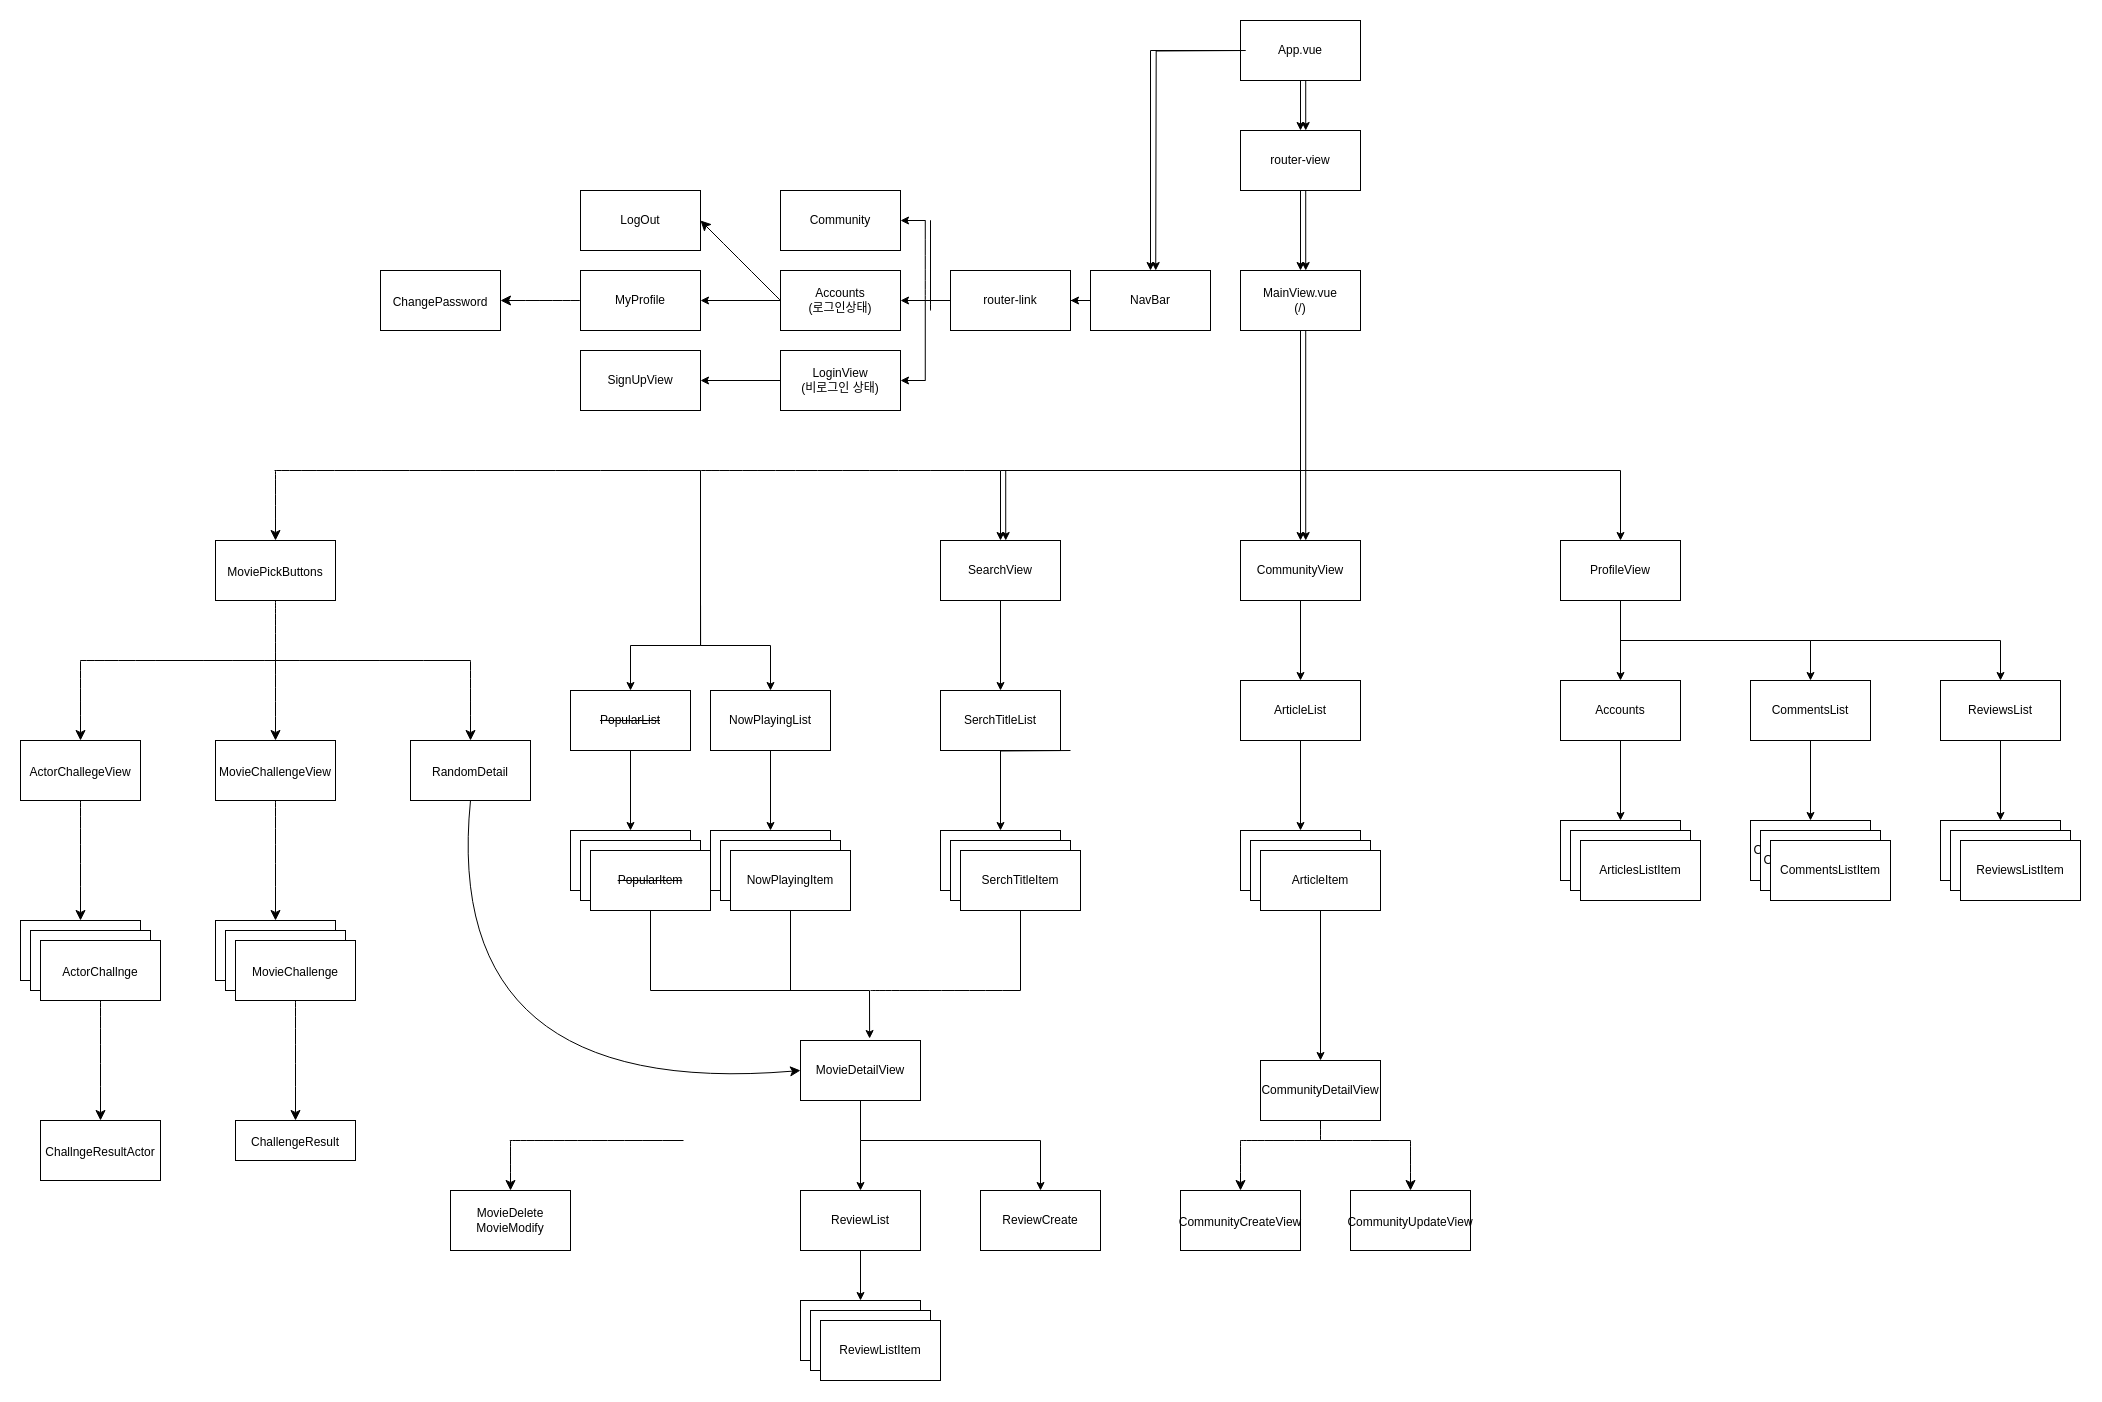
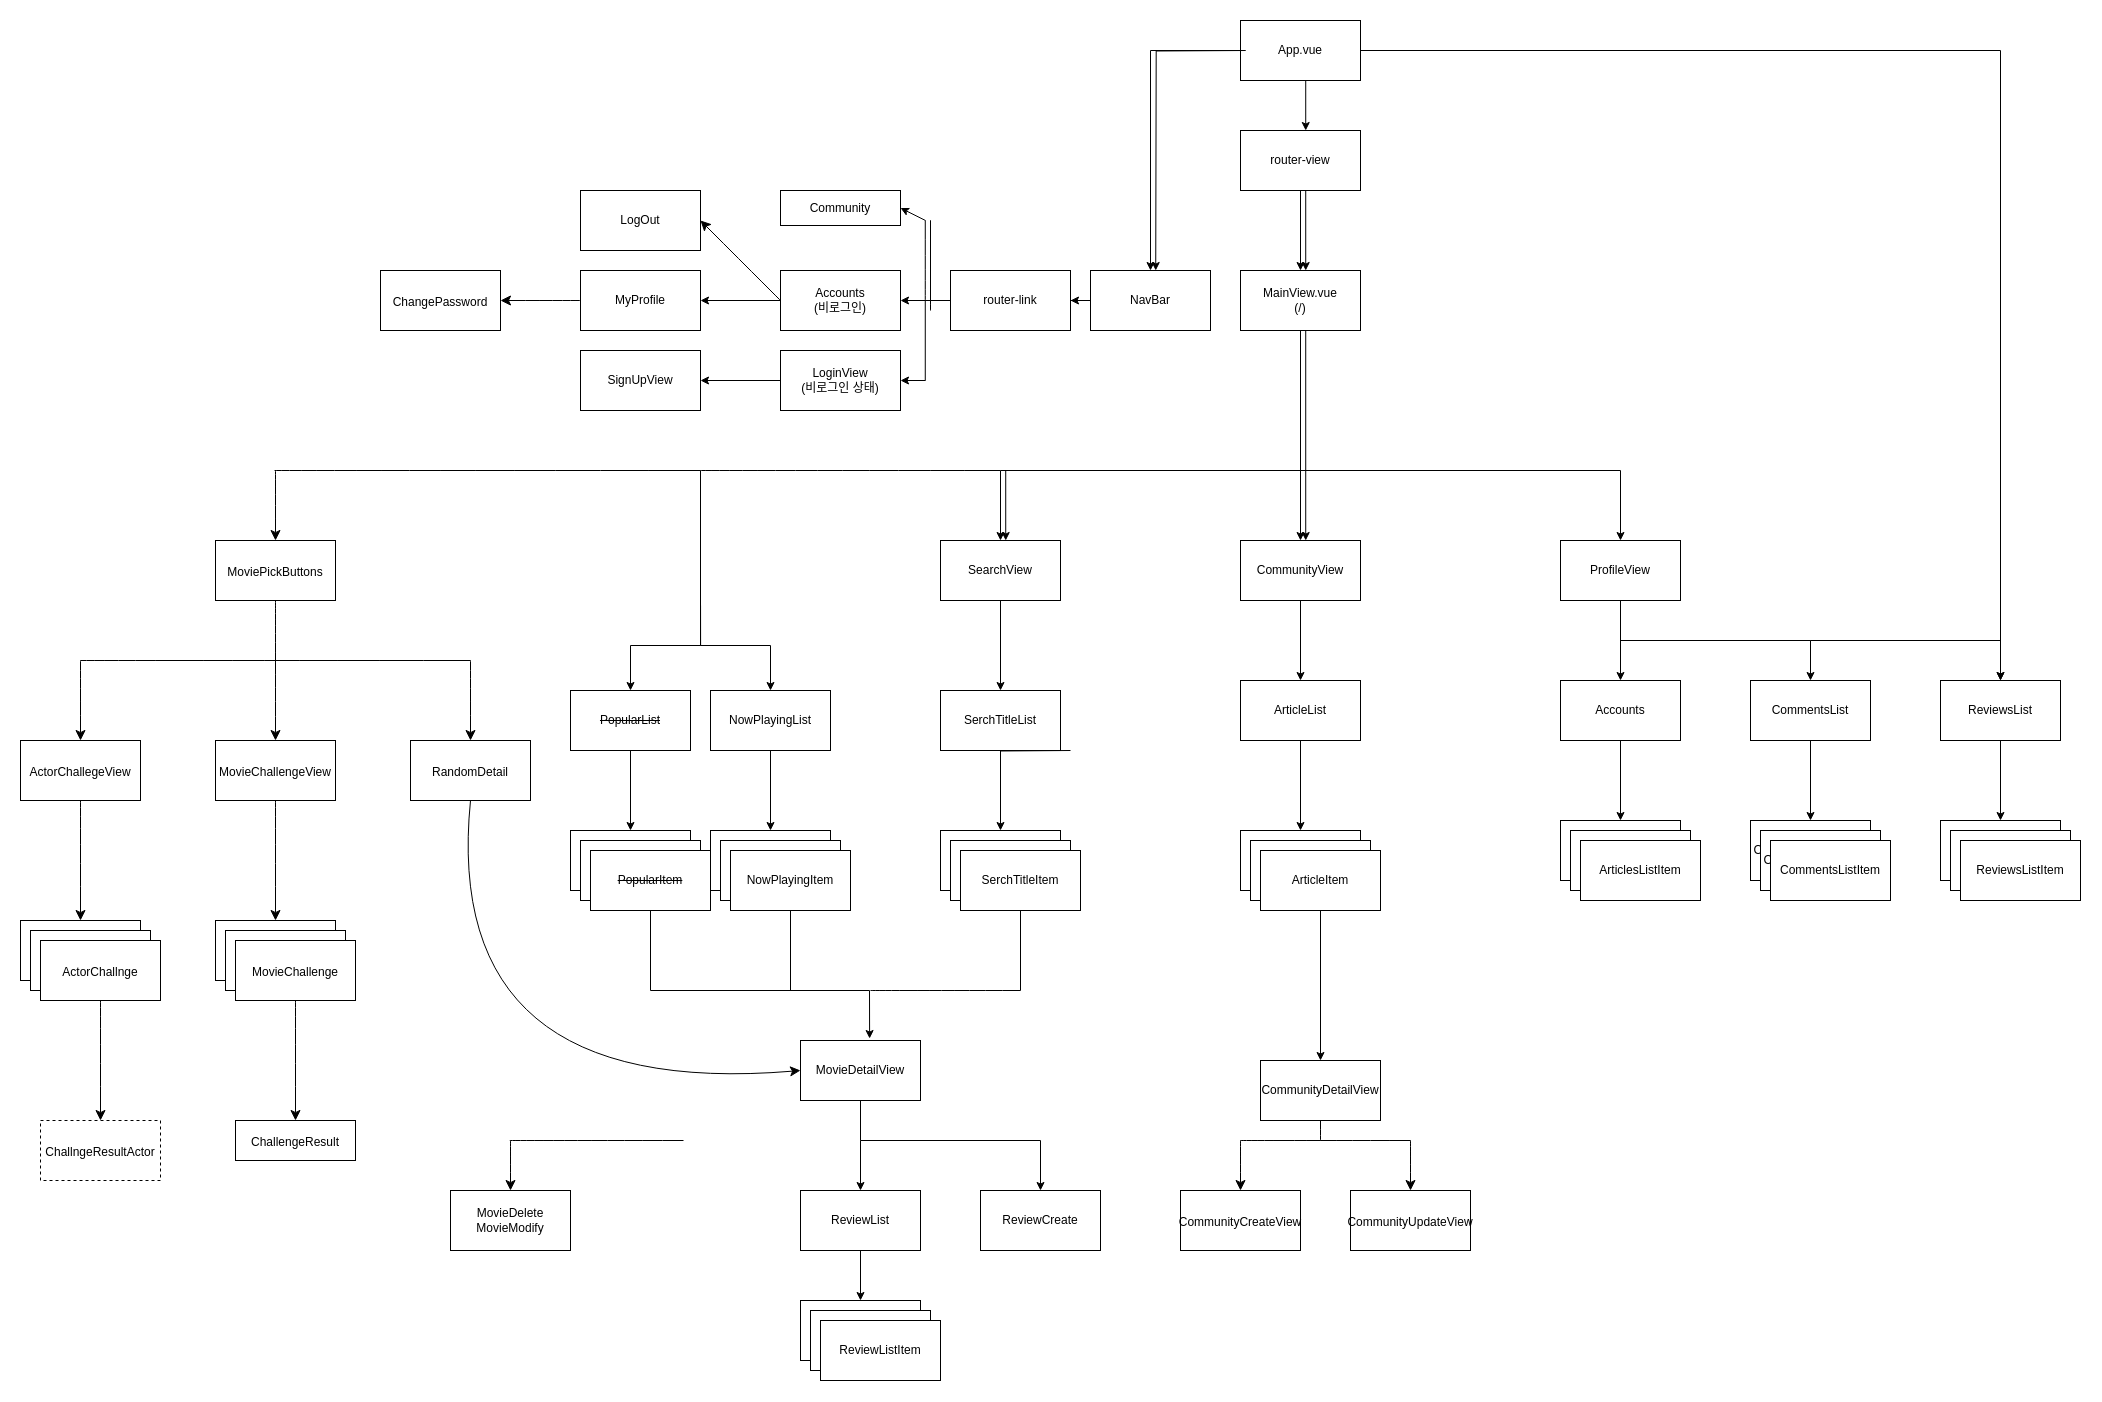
edge "App.vue" -> "router-view": now "App.vue" -> "ReviewsList"
node "Community": size 120x60 -> 120x35
node "Accounts (로그인상태)": label "Accounts (로그인상태)" -> "Accounts (비로그인)"
node "ChallngeResultActor": style solid -> dashed
